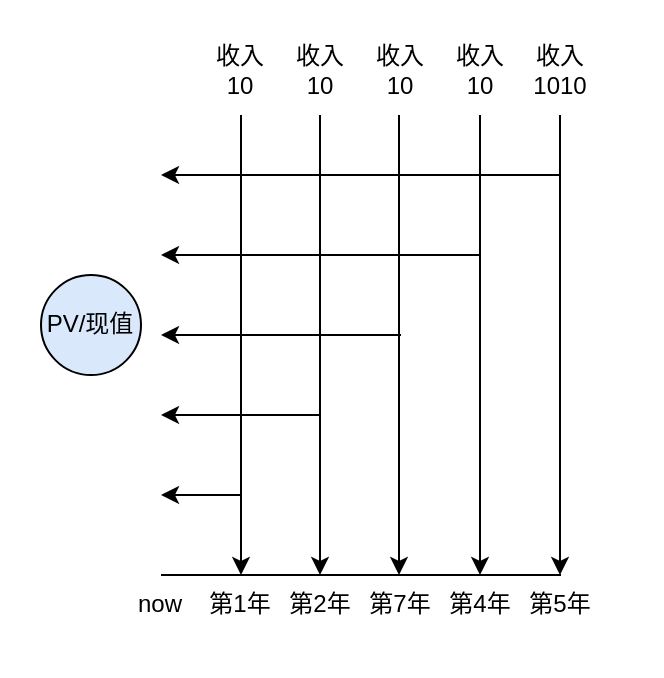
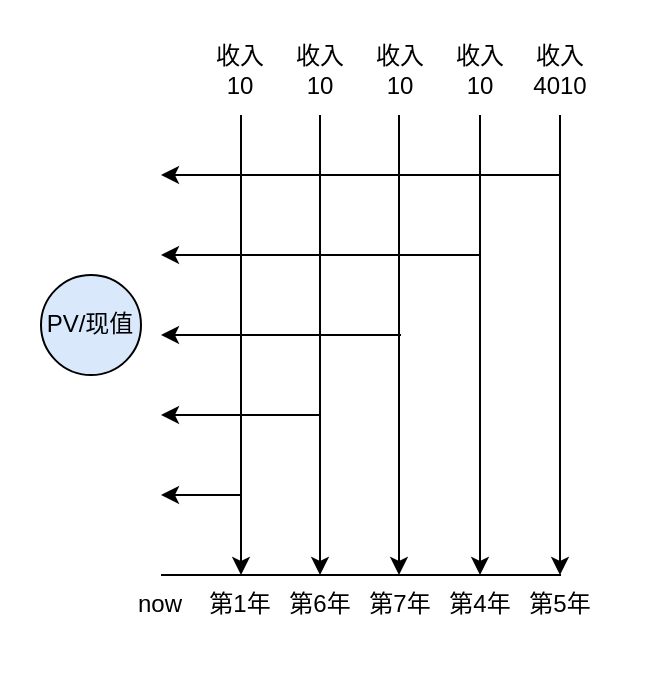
node "收入 1010": label "收入 1010" -> "收入 4010"
node "第2年": label "第2年" -> "第6年"
